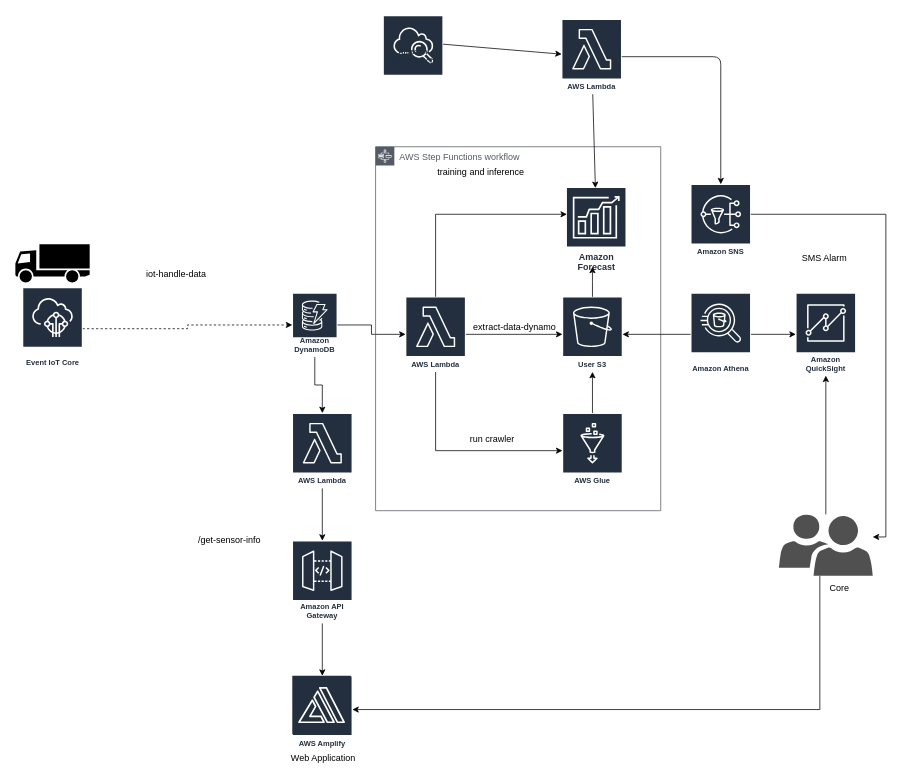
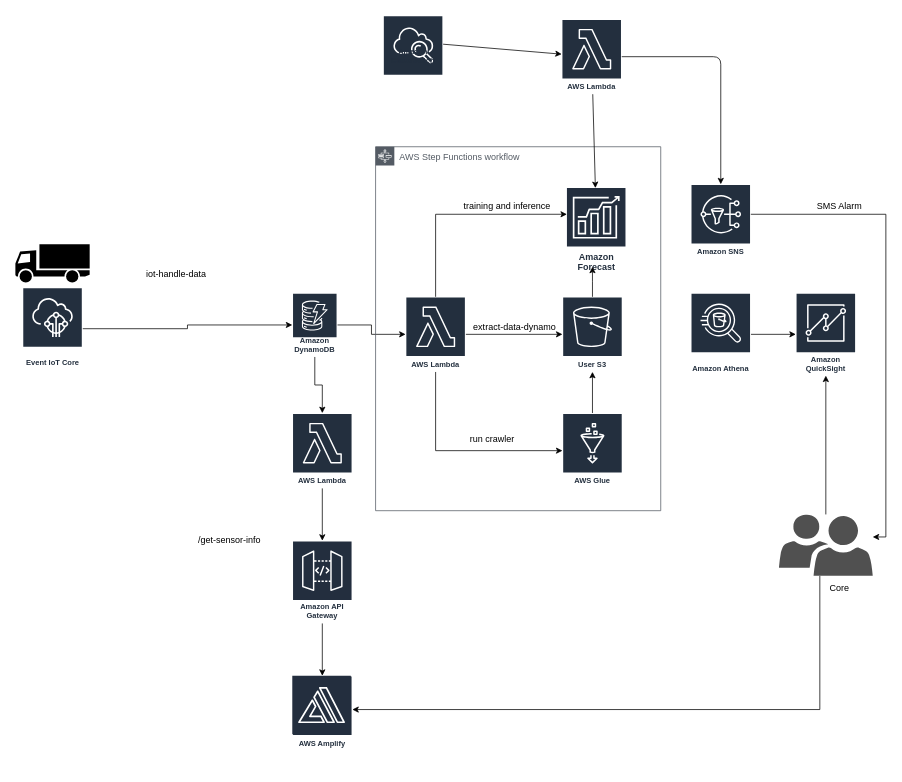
node "training and inference": moved (480, 172) -> (507, 206)
node "SMS Alarm": moved (824, 258) -> (839, 206)
edge "Event IoT Core" -> "Amazon DynamoDB": style dashed -> solid
edge "Amazon Athena" -> "User S3": removed
node "Web Application": removed
